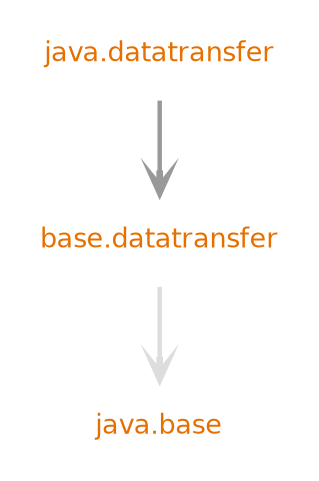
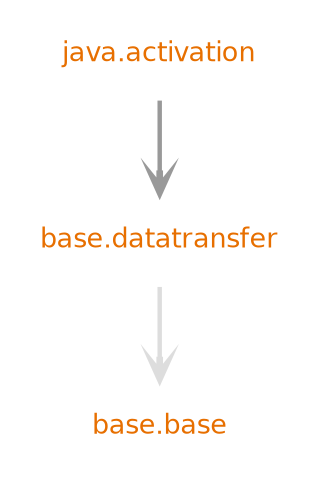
node "java.datatransfer": label "java.datatransfer" -> "java.activation"
node "java.base": label "java.base" -> "base.base"
